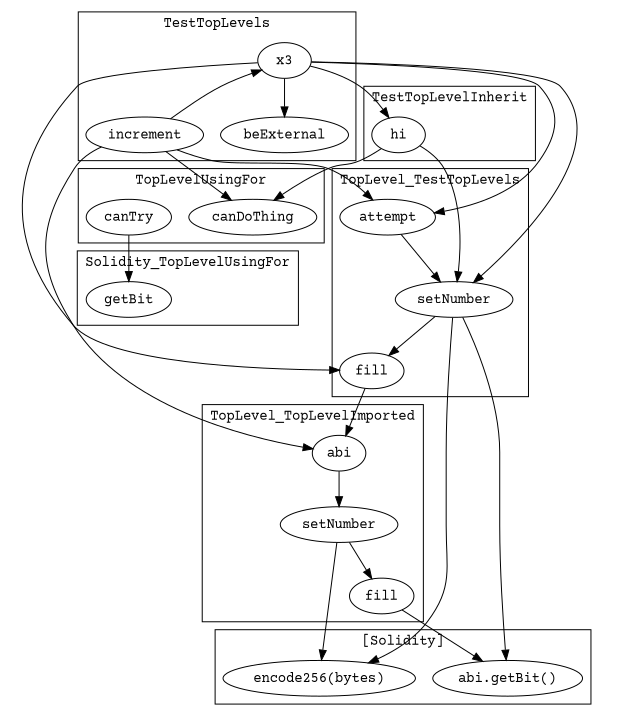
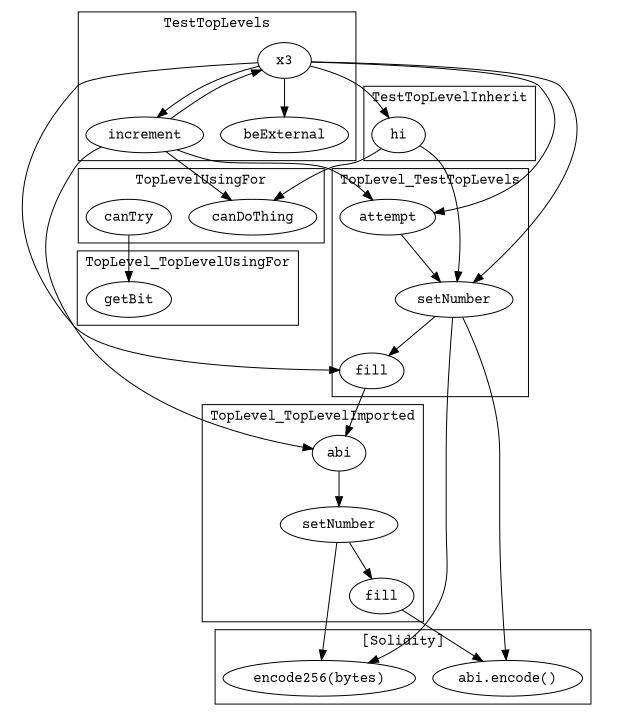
edge "x3" -> "increment": added
cluster "Solidity_TopLevelUsingFor": label "Solidity_TopLevelUsingFor" -> "TopLevel_TopLevelUsingFor"
node "abi.getBit()": label "abi.getBit()" -> "abi.encode()"
